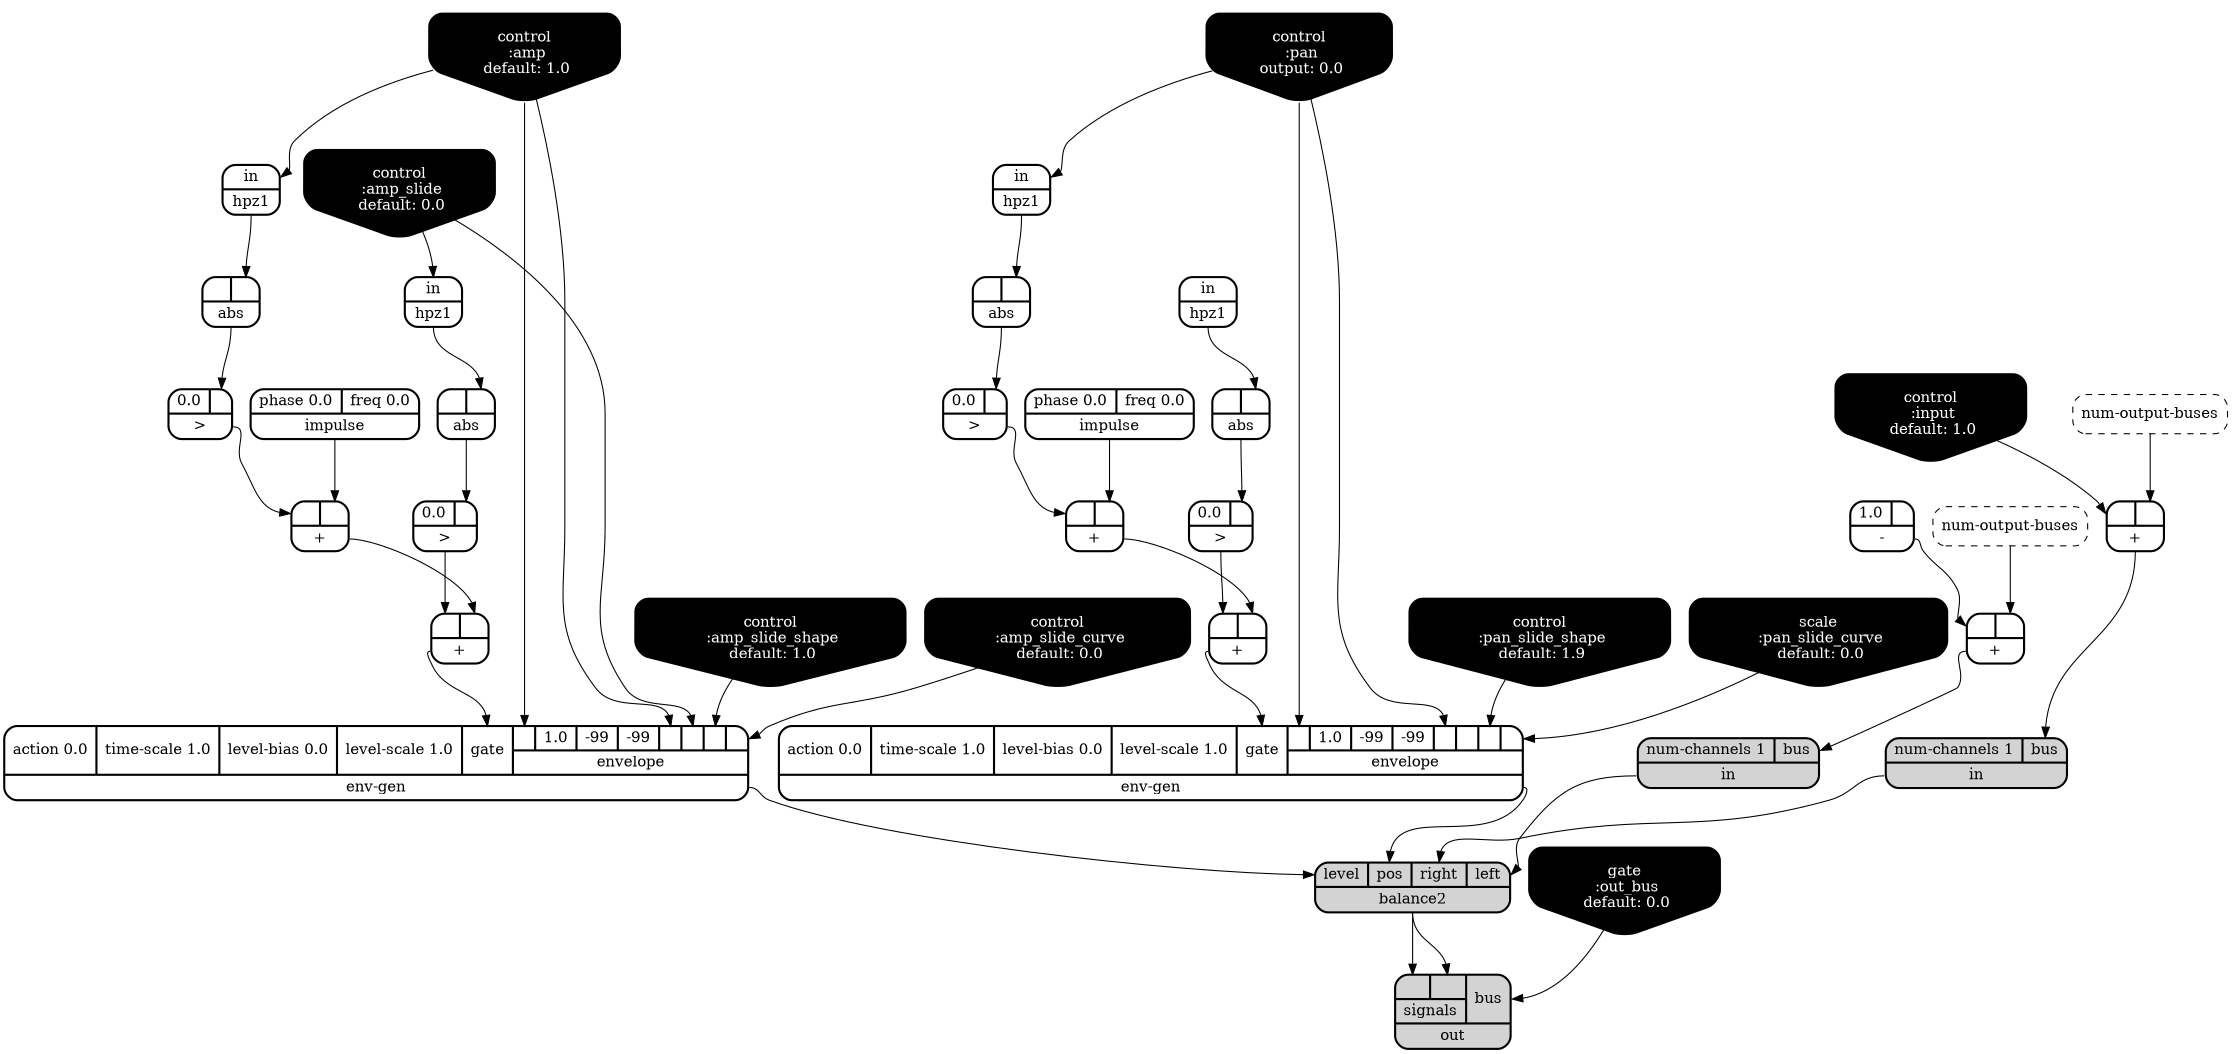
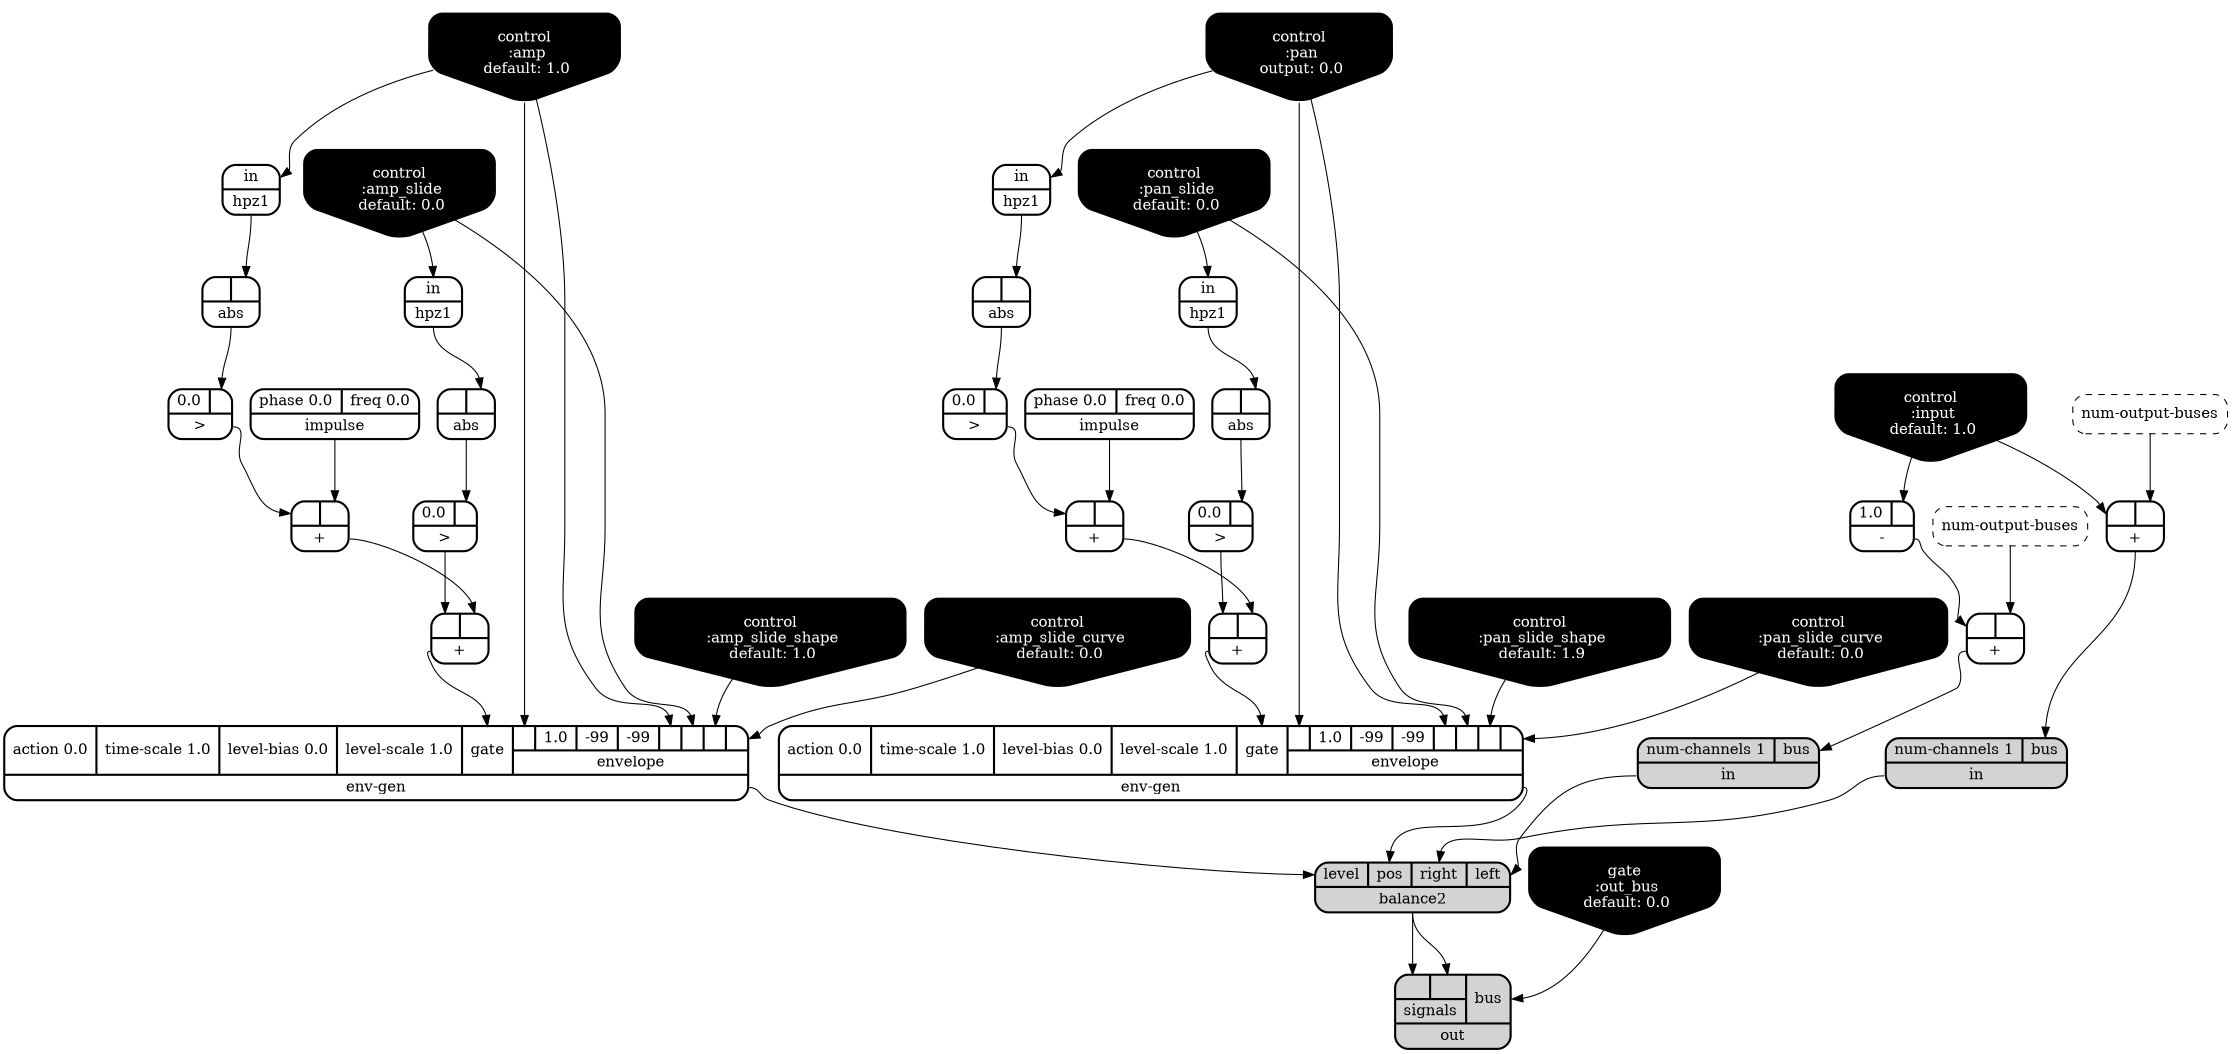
node "control :pan_slide default: 0.0": added
edge "control :input default: 1.0" -> "1.0": added
node "scale :pan_slide_curve default: 0.0": label "scale :pan_slide_curve default: 0.0" -> "control :pan_slide_curve default: 0.0"
